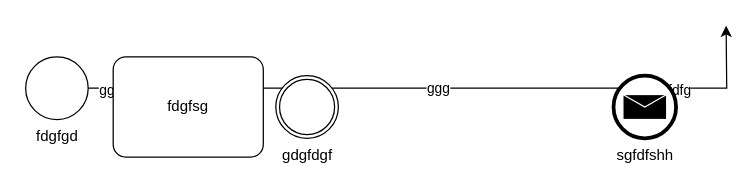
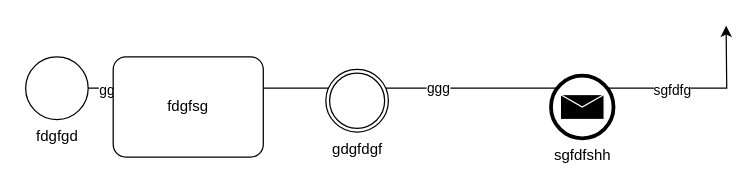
node "gdgfdgf": moved (307, 107) -> (357, 101)
node "sgfdfshh": moved (644, 107) -> (582, 107)
